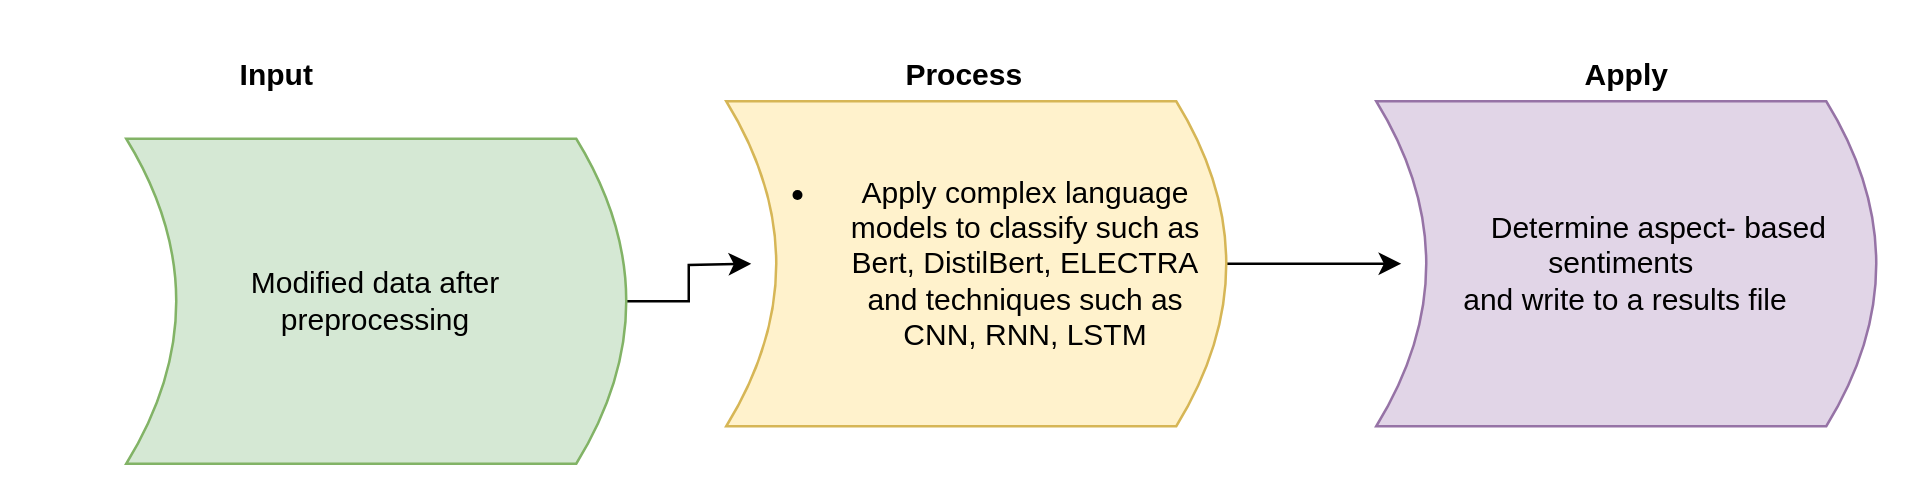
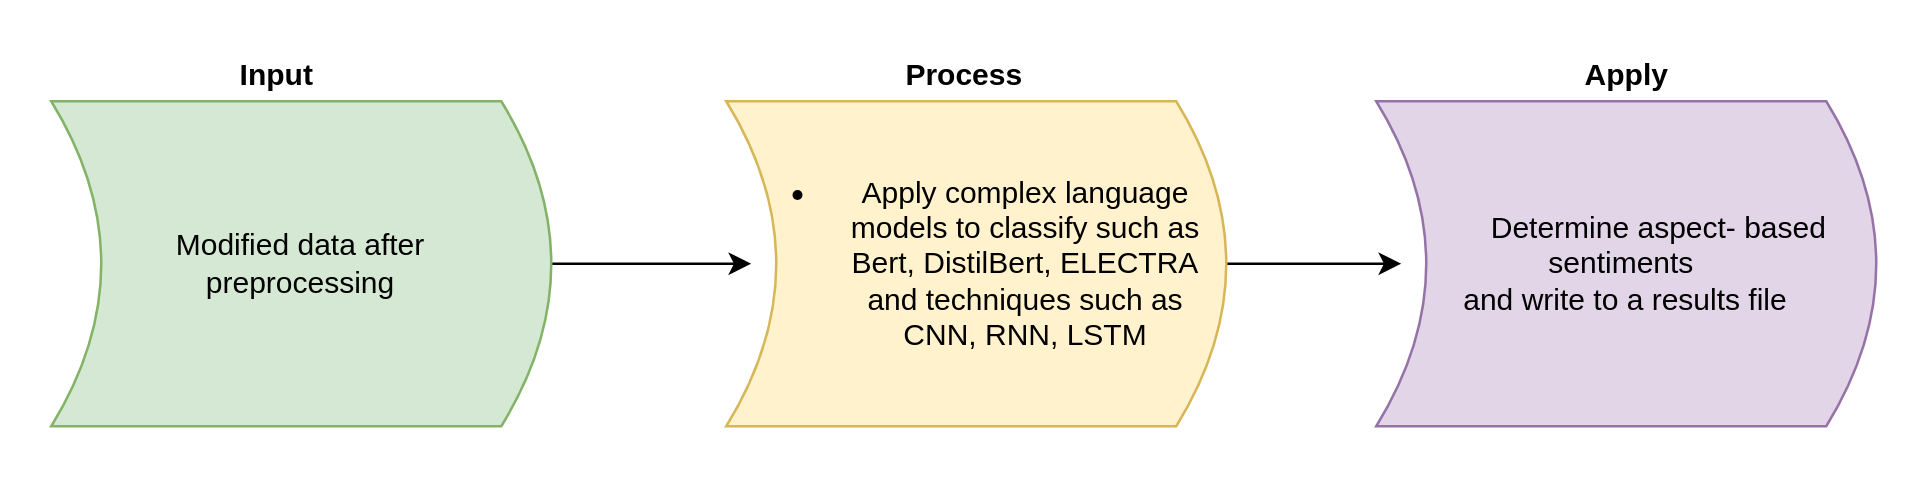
node "Modified data after preprocessing": moved (376, 301) -> (301, 264)
